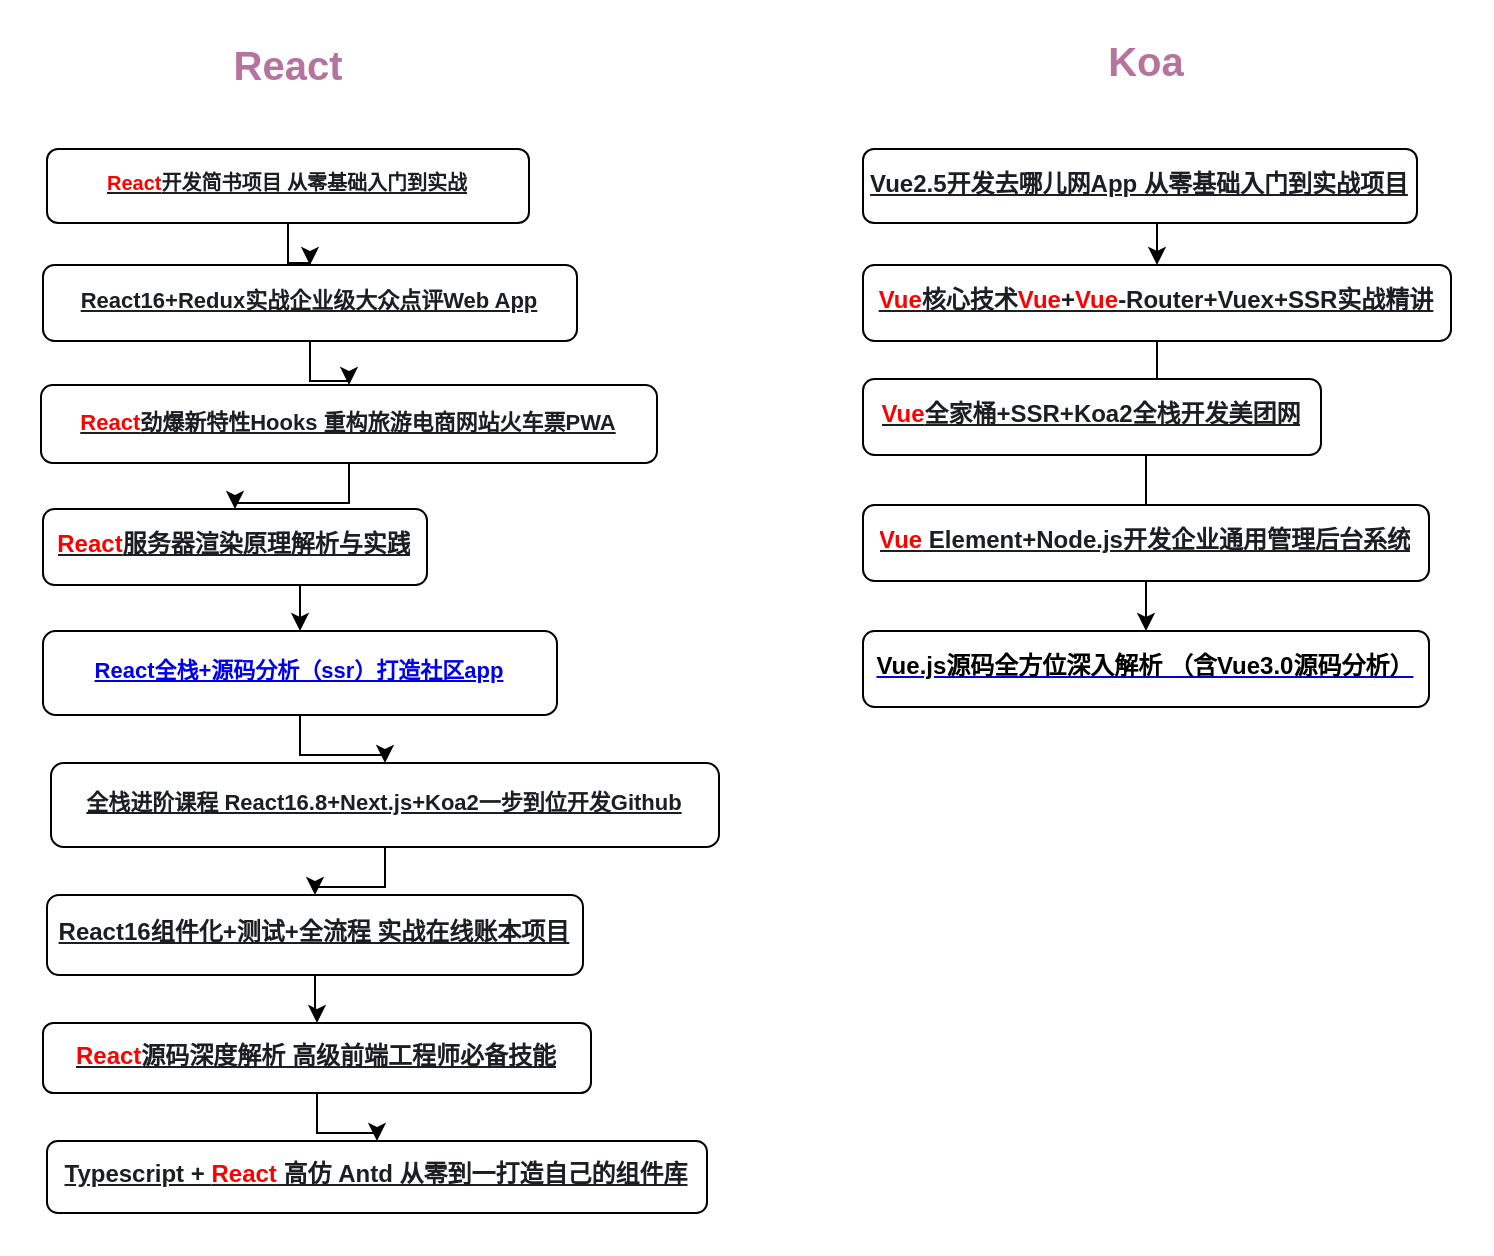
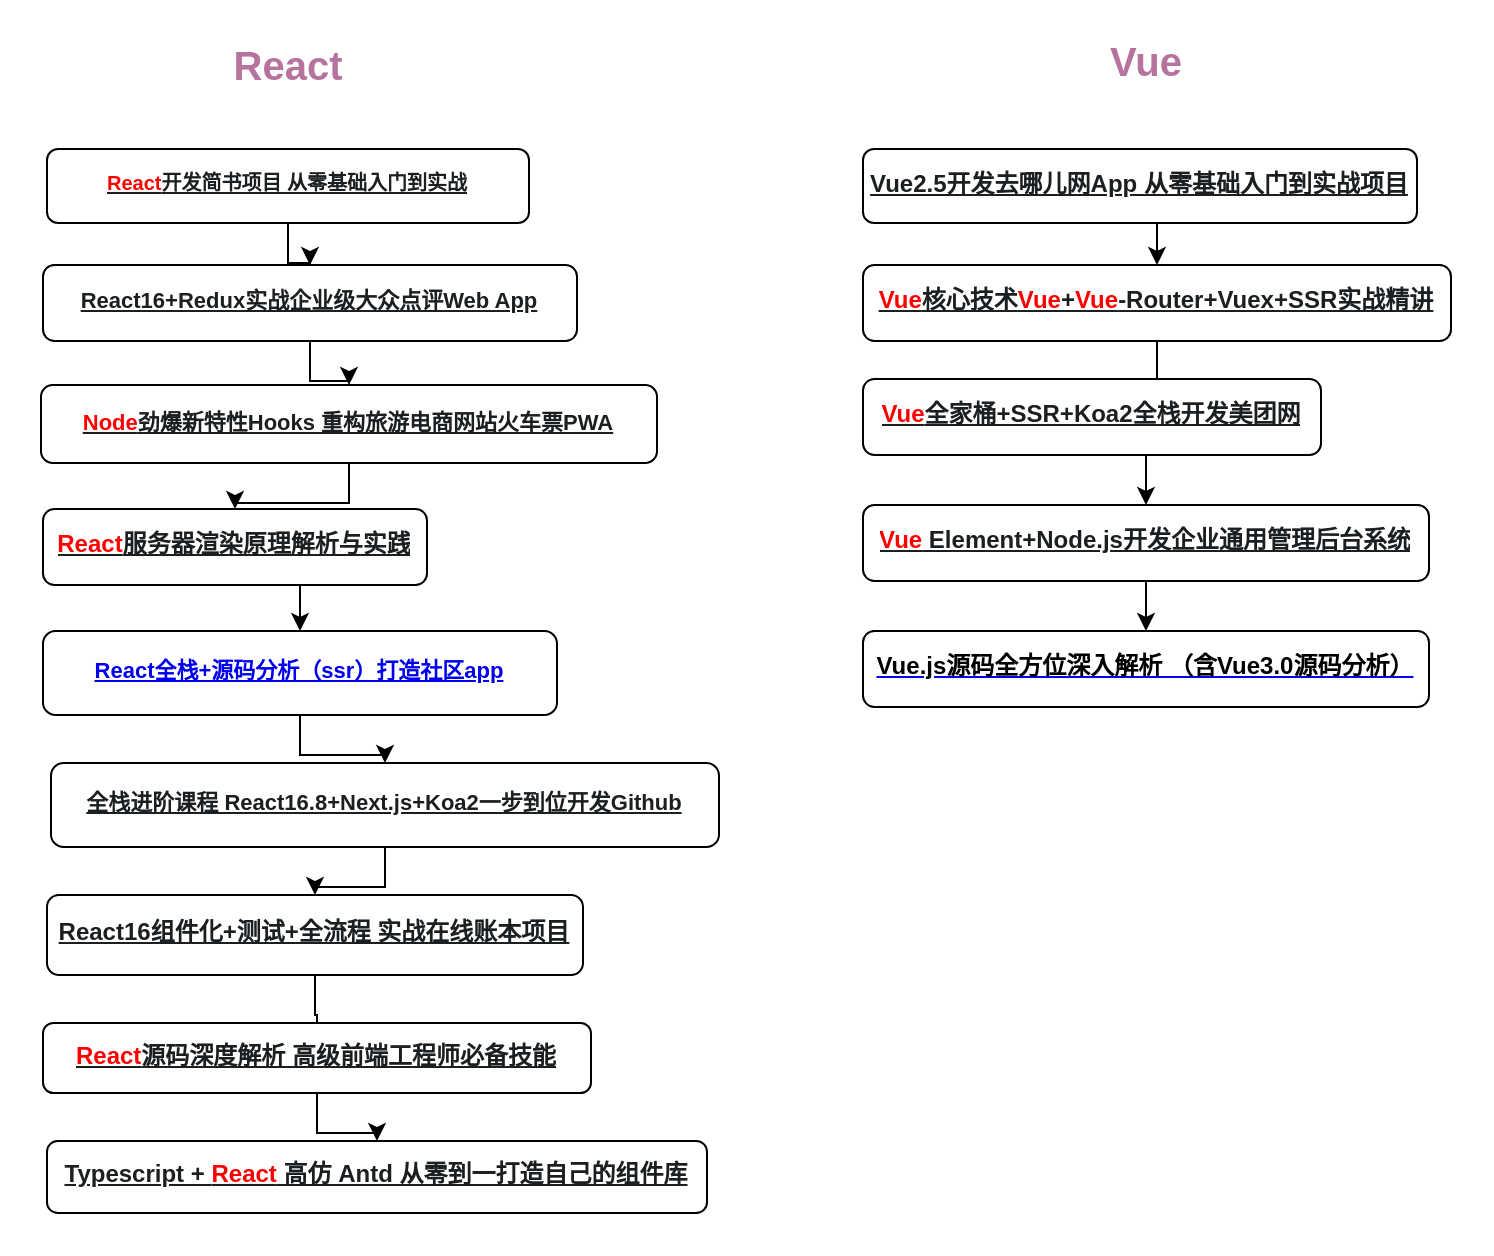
node "Koa": label "Koa" -> "Vue"
node "React劲爆新特性Hooks 重构旅游电商网站火车票PWA": label "React劲爆新特性Hooks 重构旅游电商网站火车票PWA" -> "Node劲爆新特性Hooks 重构旅游电商网站火车票PWA"
edge "Vue全家桶+SSR+Koa2全栈开发美团网" -- "Vue Element+Node.js开发企业通用管理后台系统": arrowhead none -> classic
edge "React16组件化+测试+全流程 实战在线账本项目" -> "React源码深度解析 高级前端工程师必备技能": arrowhead classic -> none
